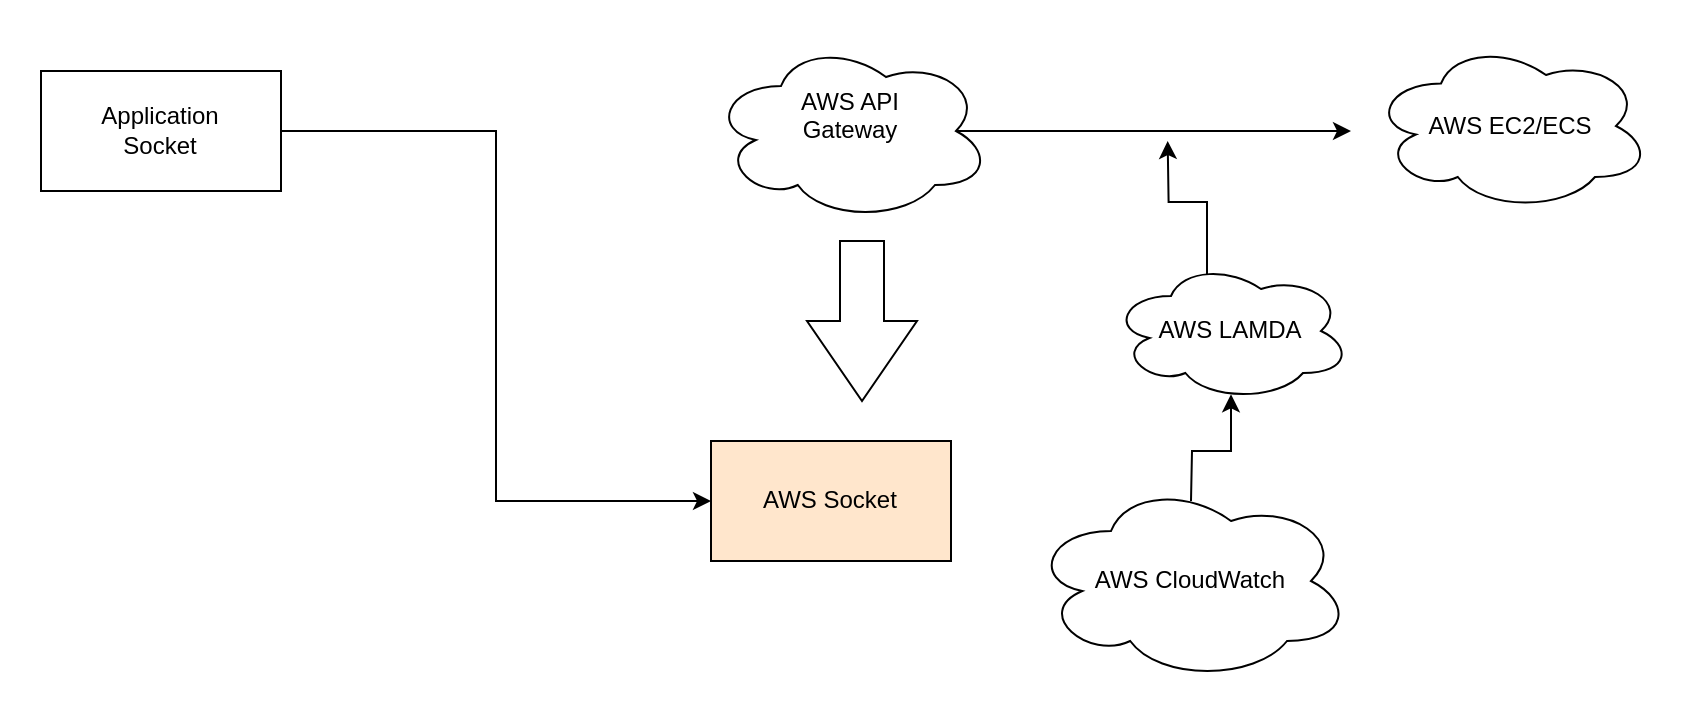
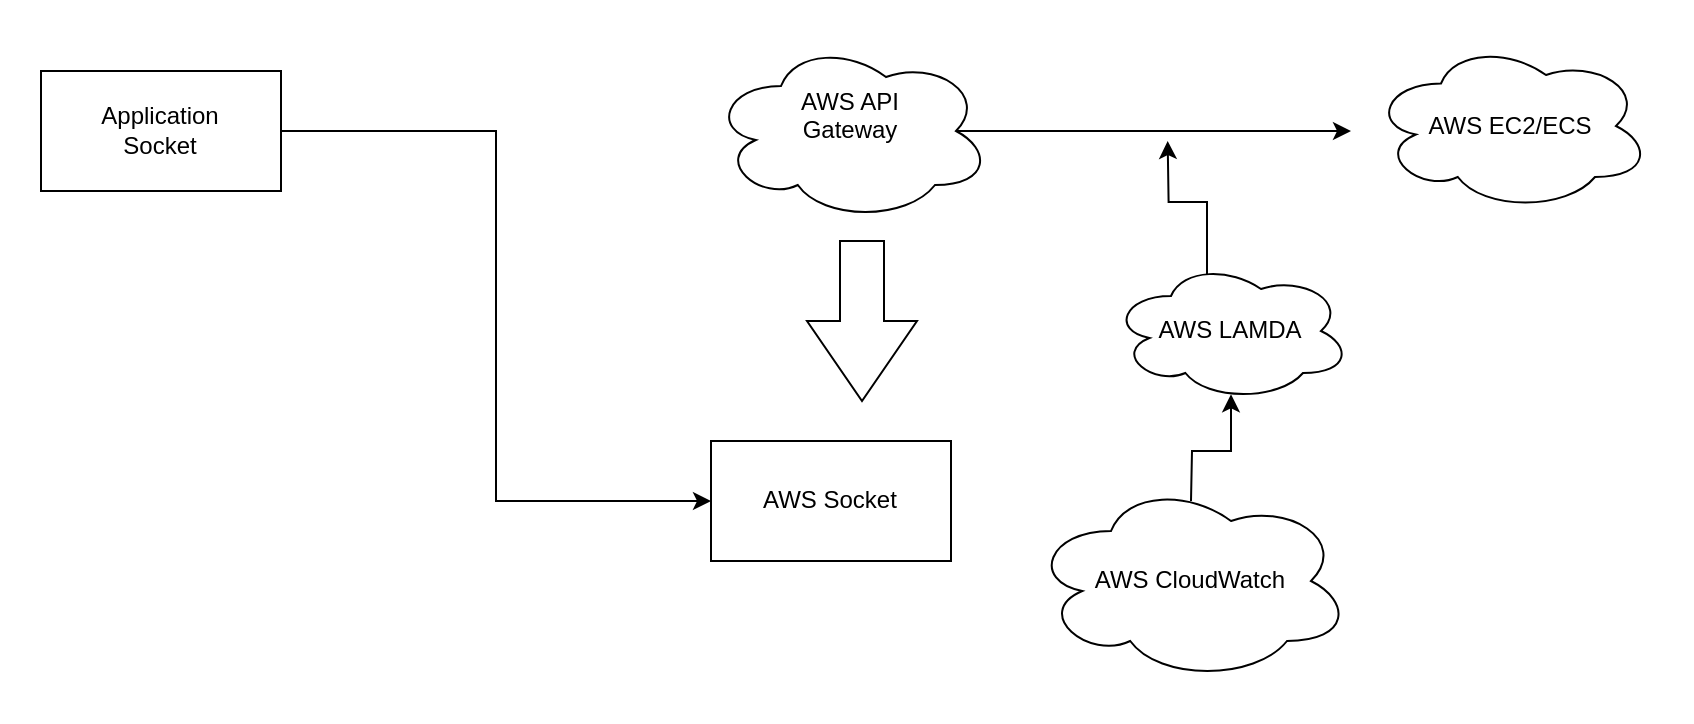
node "AWS Socket": fillcolor #ffe6cc -> #ffffff
